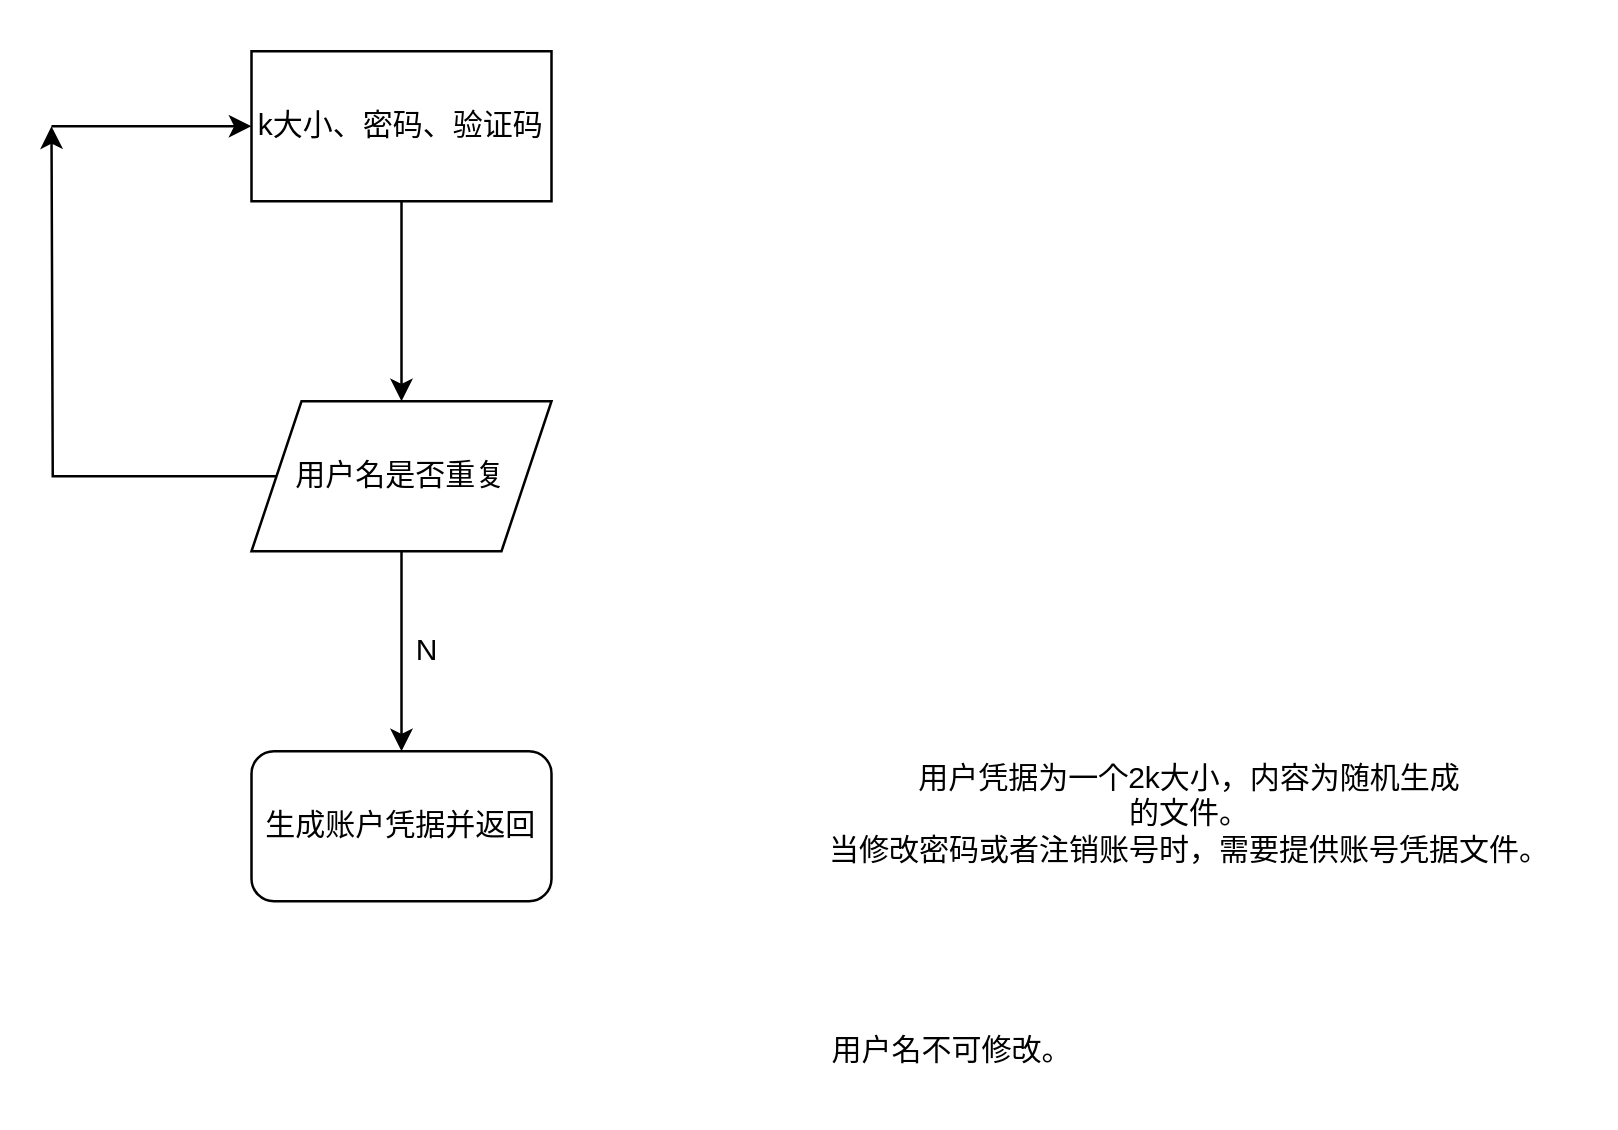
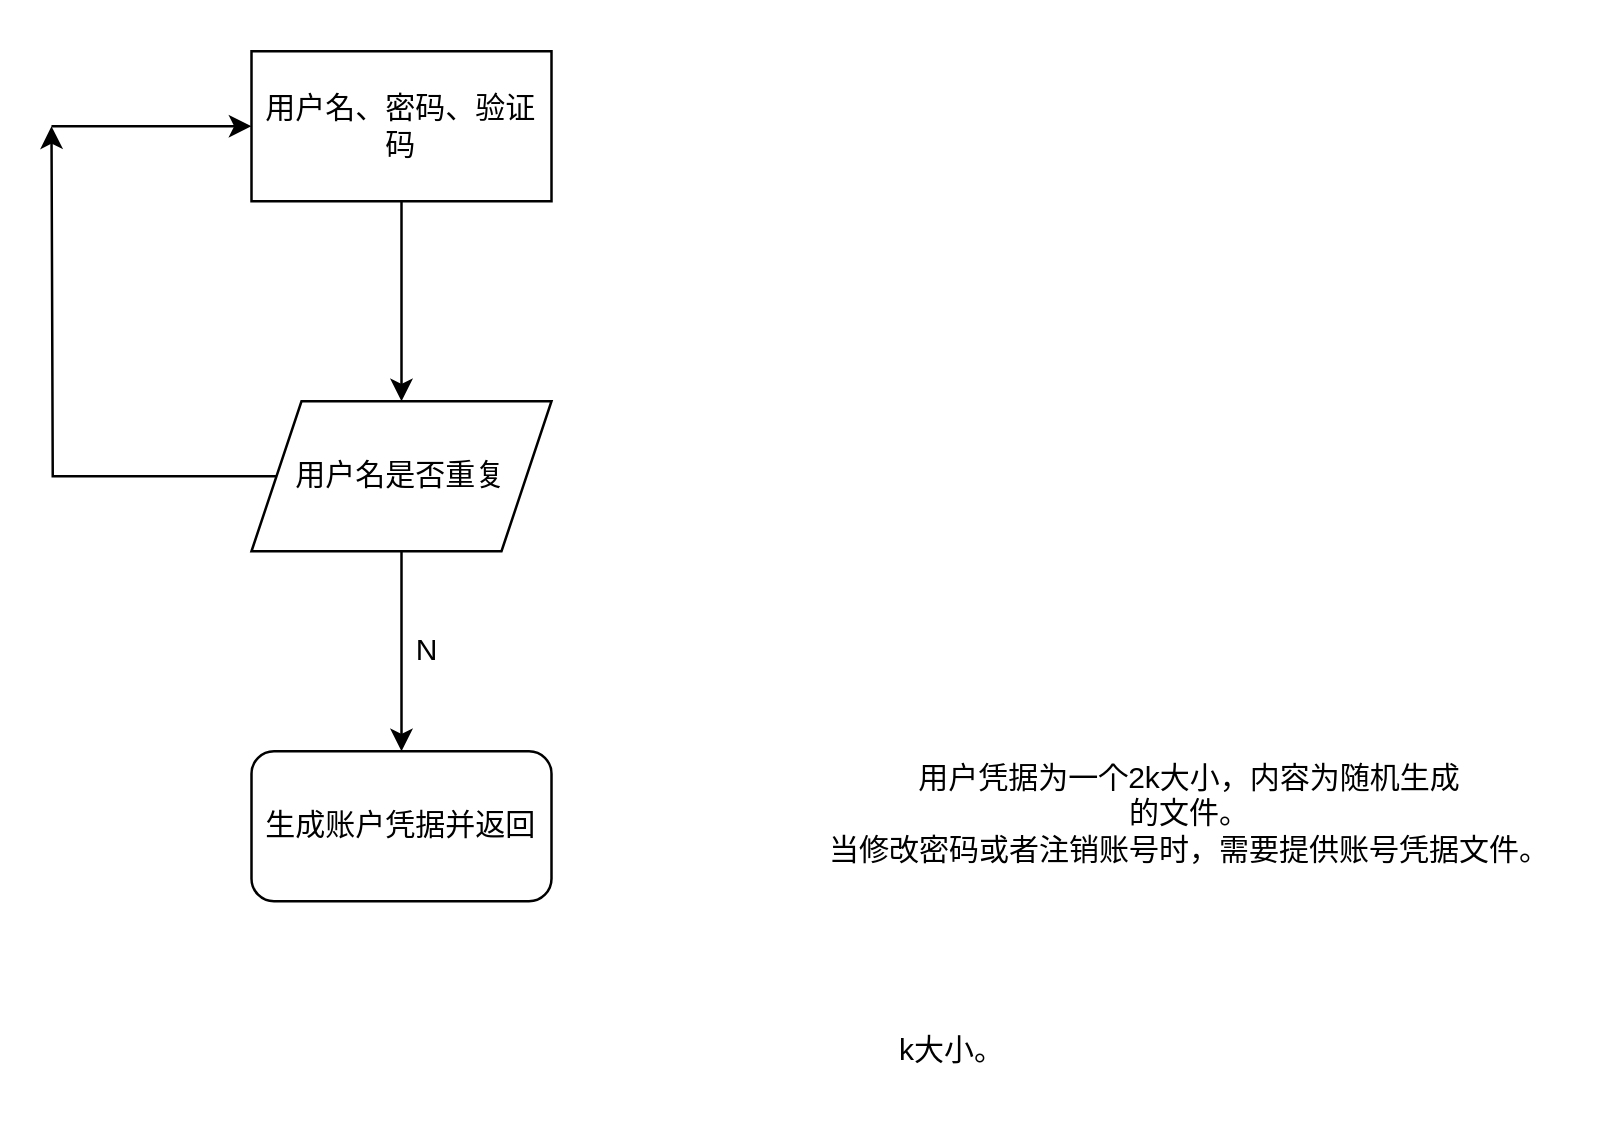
node "k大小、密码、验证码": label "k大小、密码、验证码" -> "用户名、密码、验证码"
node "用户名不可修改。": label "用户名不可修改。" -> "k大小。"
